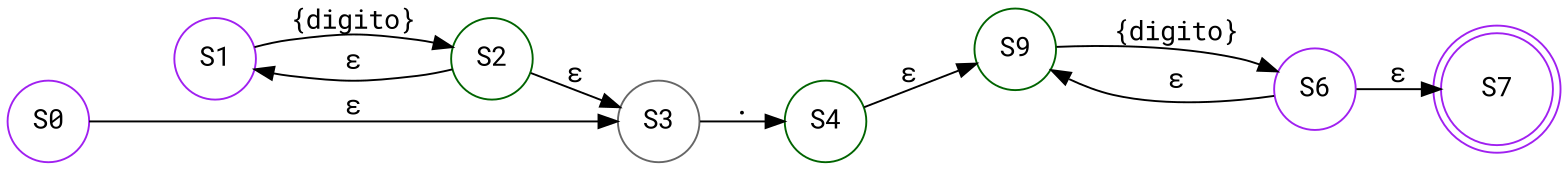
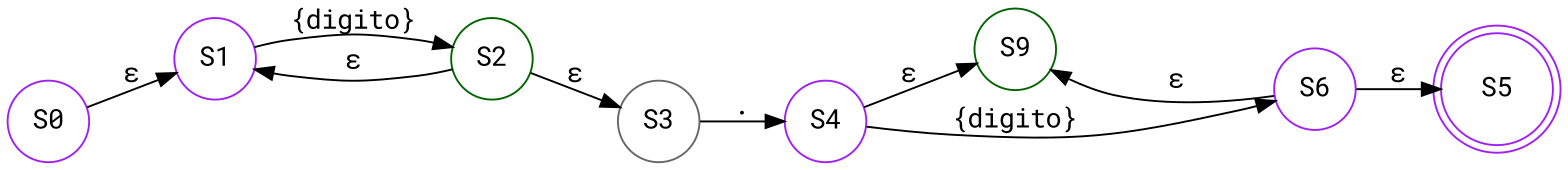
edge "S9" -> "S6": now "S4" -> "S6"
node "S7": label "S7" -> "S5"
edge "S0" -> "S3": now "S0" -> "S1"
node "S4": color darkgreen -> purple
